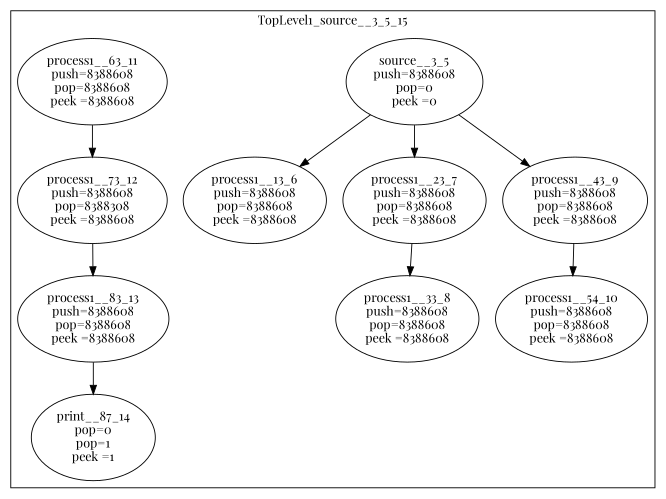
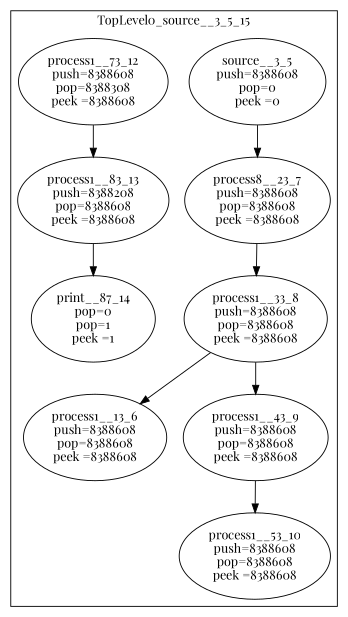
cluster "TopLevel1_source__3_5_15": label "TopLevel1_source__3_5_15" -> "TopLevel0_source__3_5_15"
node "process1__63_11 push=8388608 pop=8388608 peek =8388608": removed
edge "source__3_5 push=8388608 pop=0 peek =0" -> "process1__13_6 push=8388608 pop=8388608 peek =8388608": now "process1__33_8 push=8388608 pop=8388608 peek =8388608" -> "process1__13_6 push=8388608 pop=8388608 peek =8388608"
edge "source__3_5 push=8388608 pop=0 peek =0" -> "process1__43_9 push=8388608 pop=8388608 peek =8388608": now "process1__33_8 push=8388608 pop=8388608 peek =8388608" -> "process1__43_9 push=8388608 pop=8388608 peek =8388608"
node "process1__23_7 push=8388608 pop=8388608 peek =8388608": label "process1__23_7 push=8388608 pop=8388608 peek =8388608" -> "process8__23_7 push=8388608 pop=8388608 peek =8388608"
node "process1__83_13 push=8388608 pop=8388608 peek =8388608": label "process1__83_13 push=8388608 pop=8388608 peek =8388608" -> "process1__83_13 push=8388208 pop=8388608 peek =8388608"
node "process1__54_10 push=8388608 pop=8388608 peek =8388608": label "process1__54_10 push=8388608 pop=8388608 peek =8388608" -> "process1__53_10 push=8388608 pop=8388608 peek =8388608"
